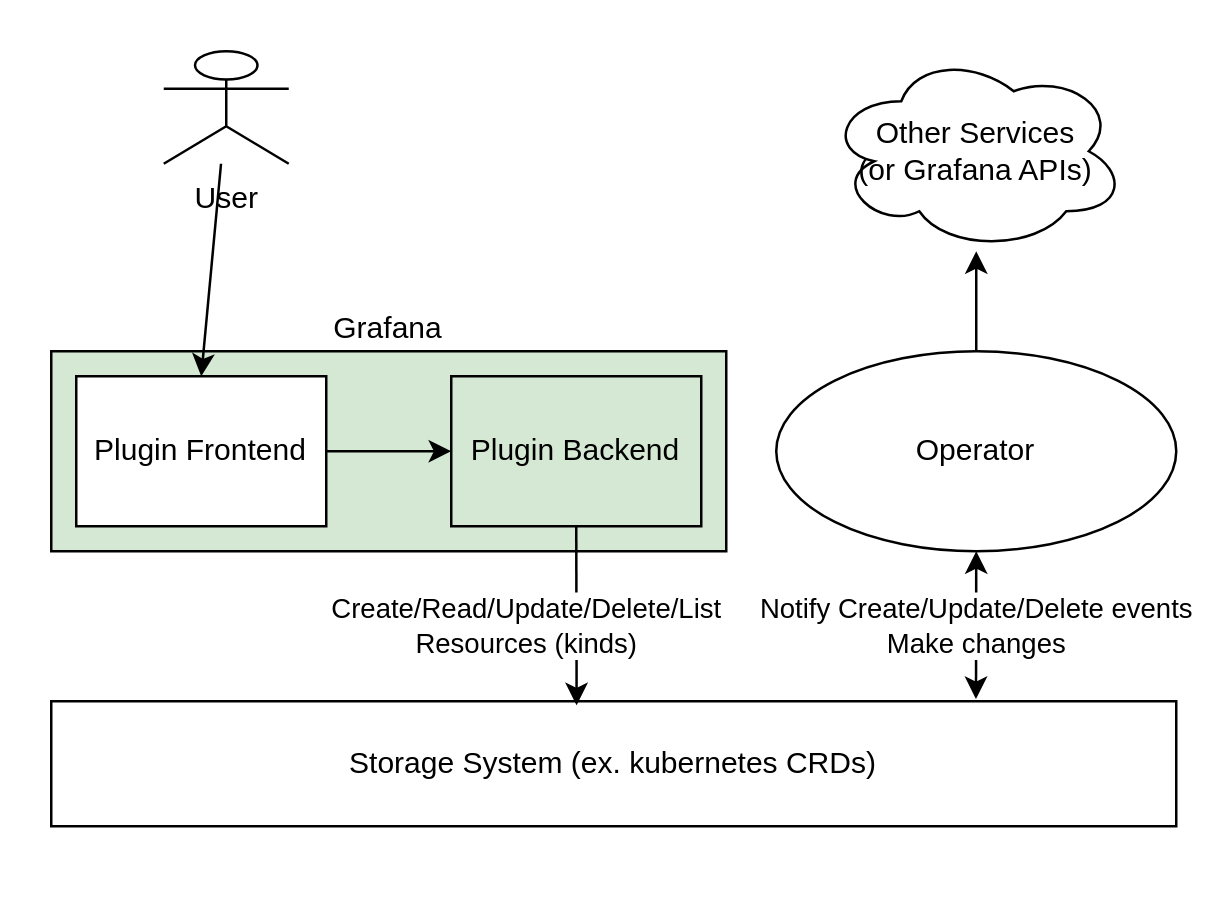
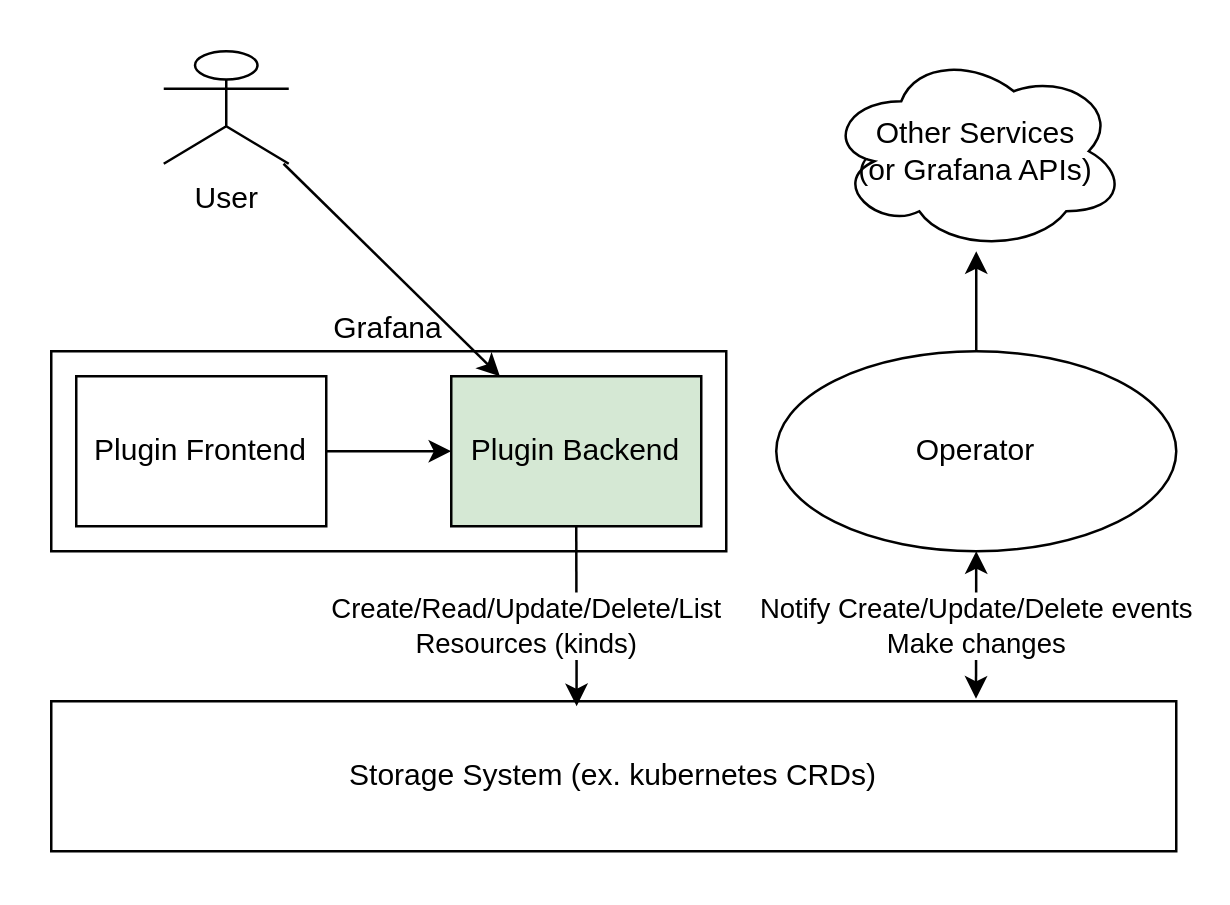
edge "User" -> "Plugin Frontend": now "User" -> "Plugin Backend"
node "Grafana": fillcolor #d5e8d4 -> #ffffff
node "Storage System (ex. kubernetes CRDs)": size 1125x125 -> 1125x150
